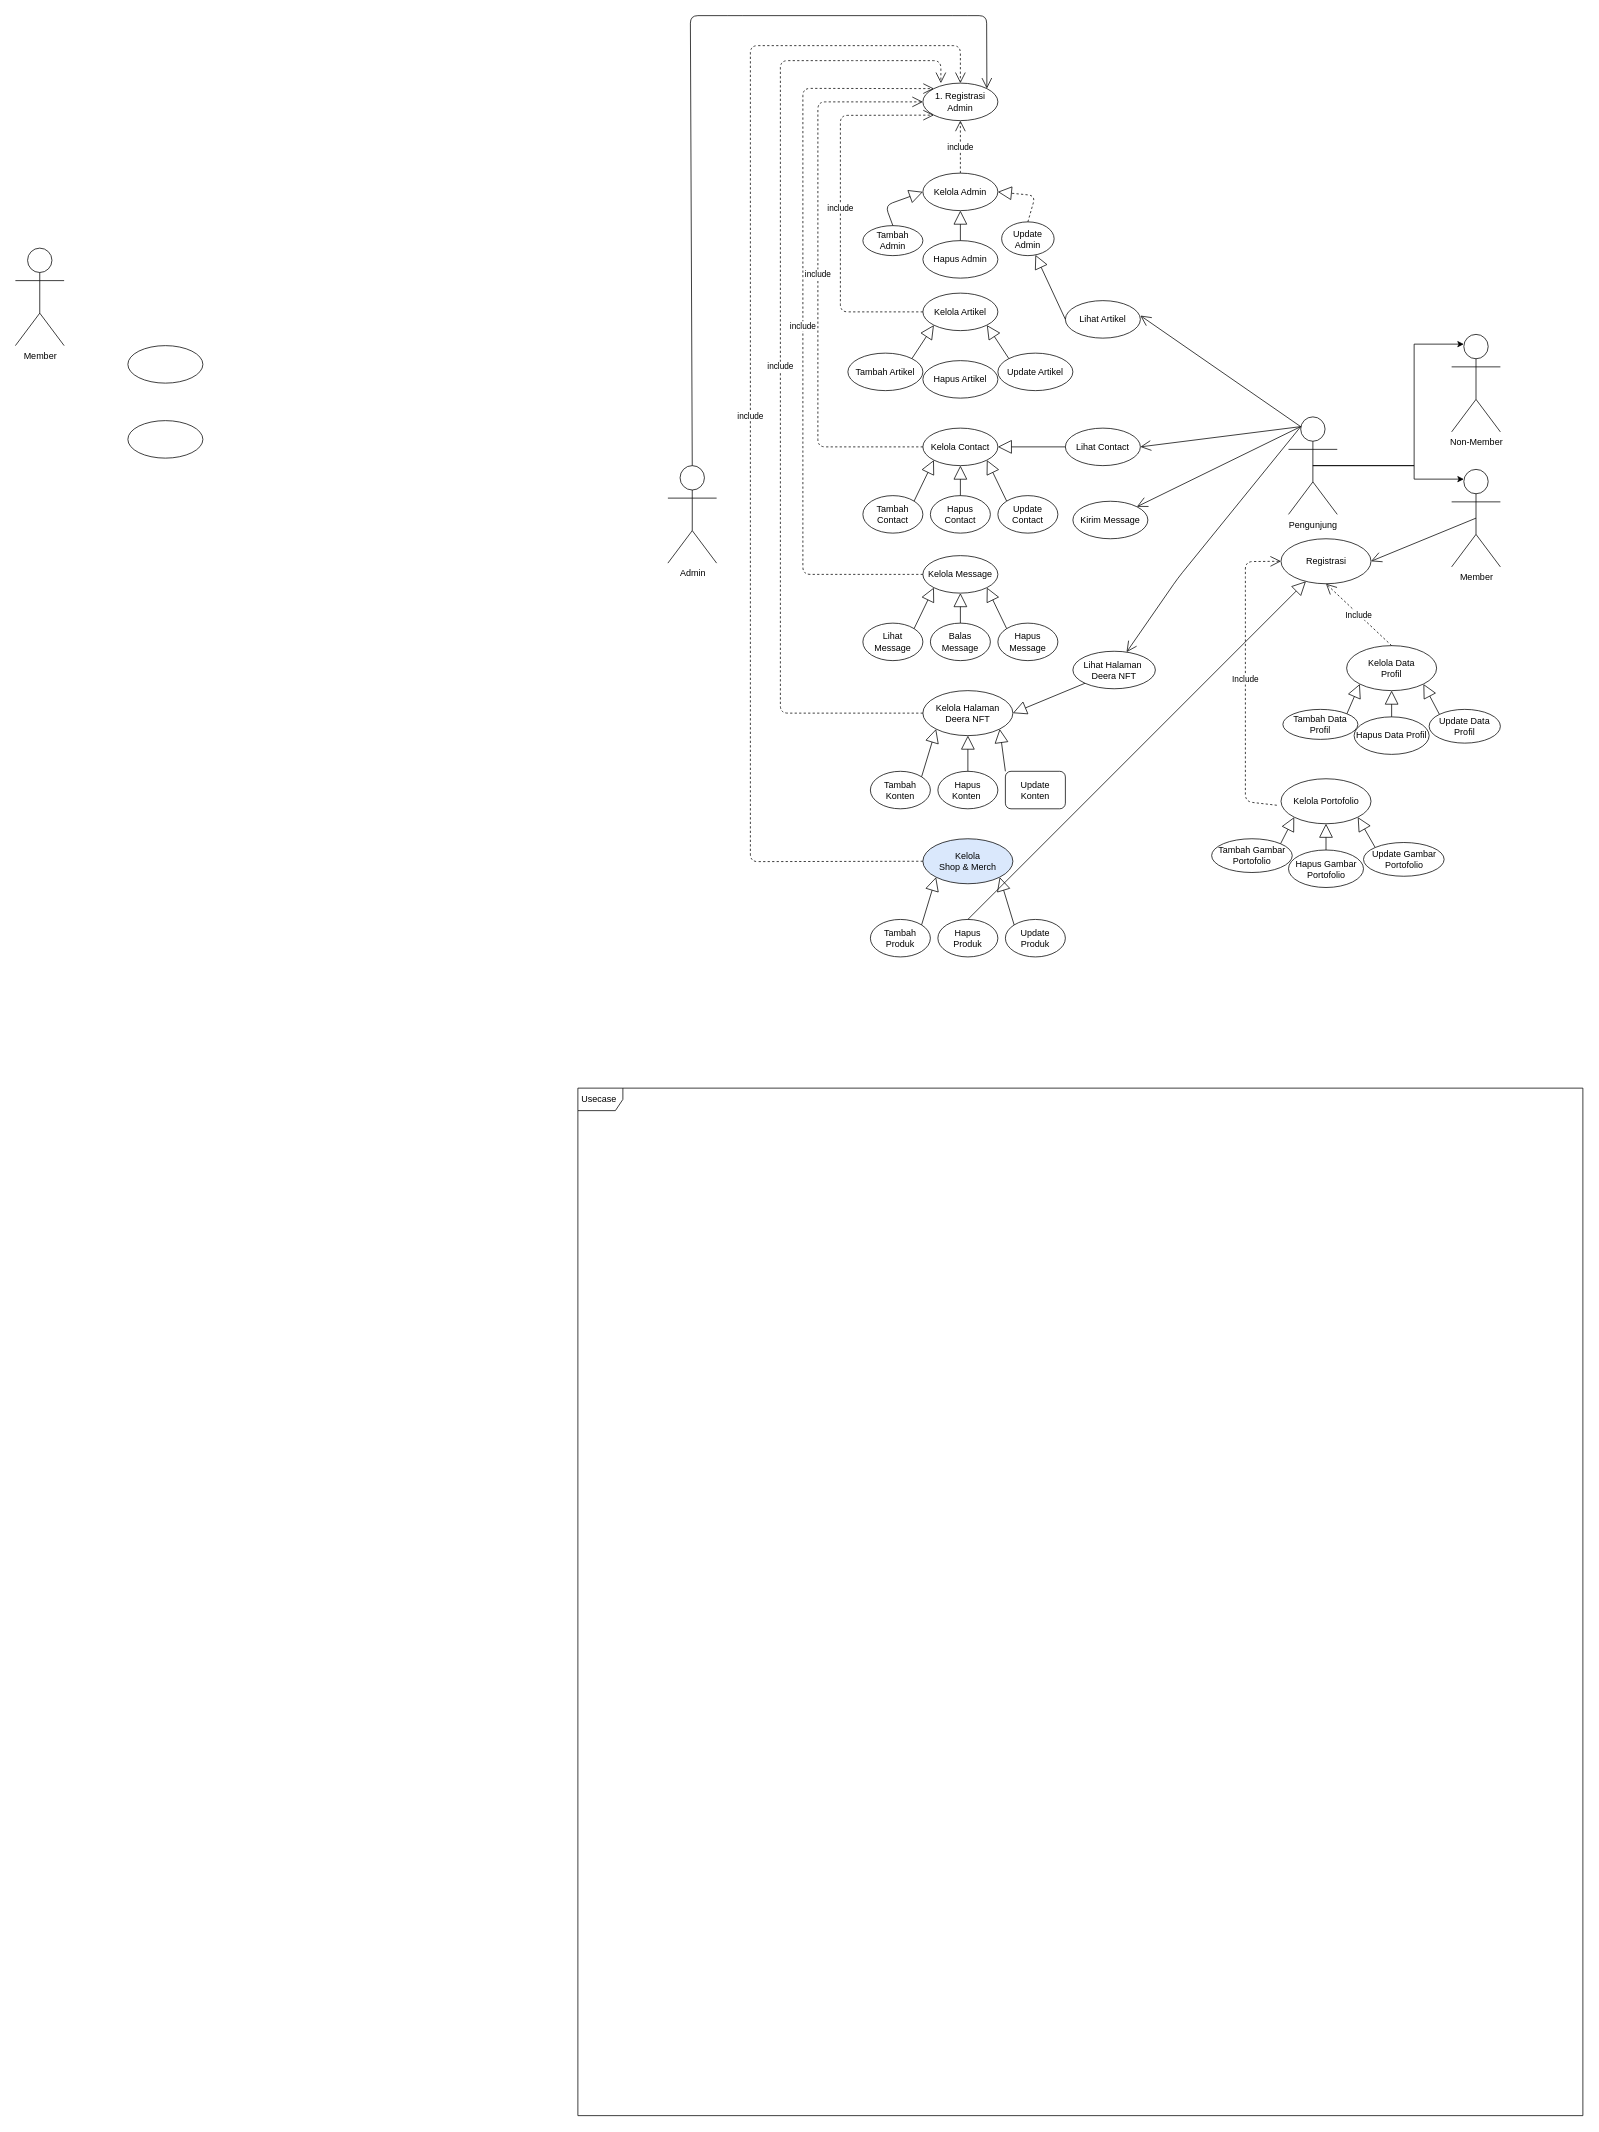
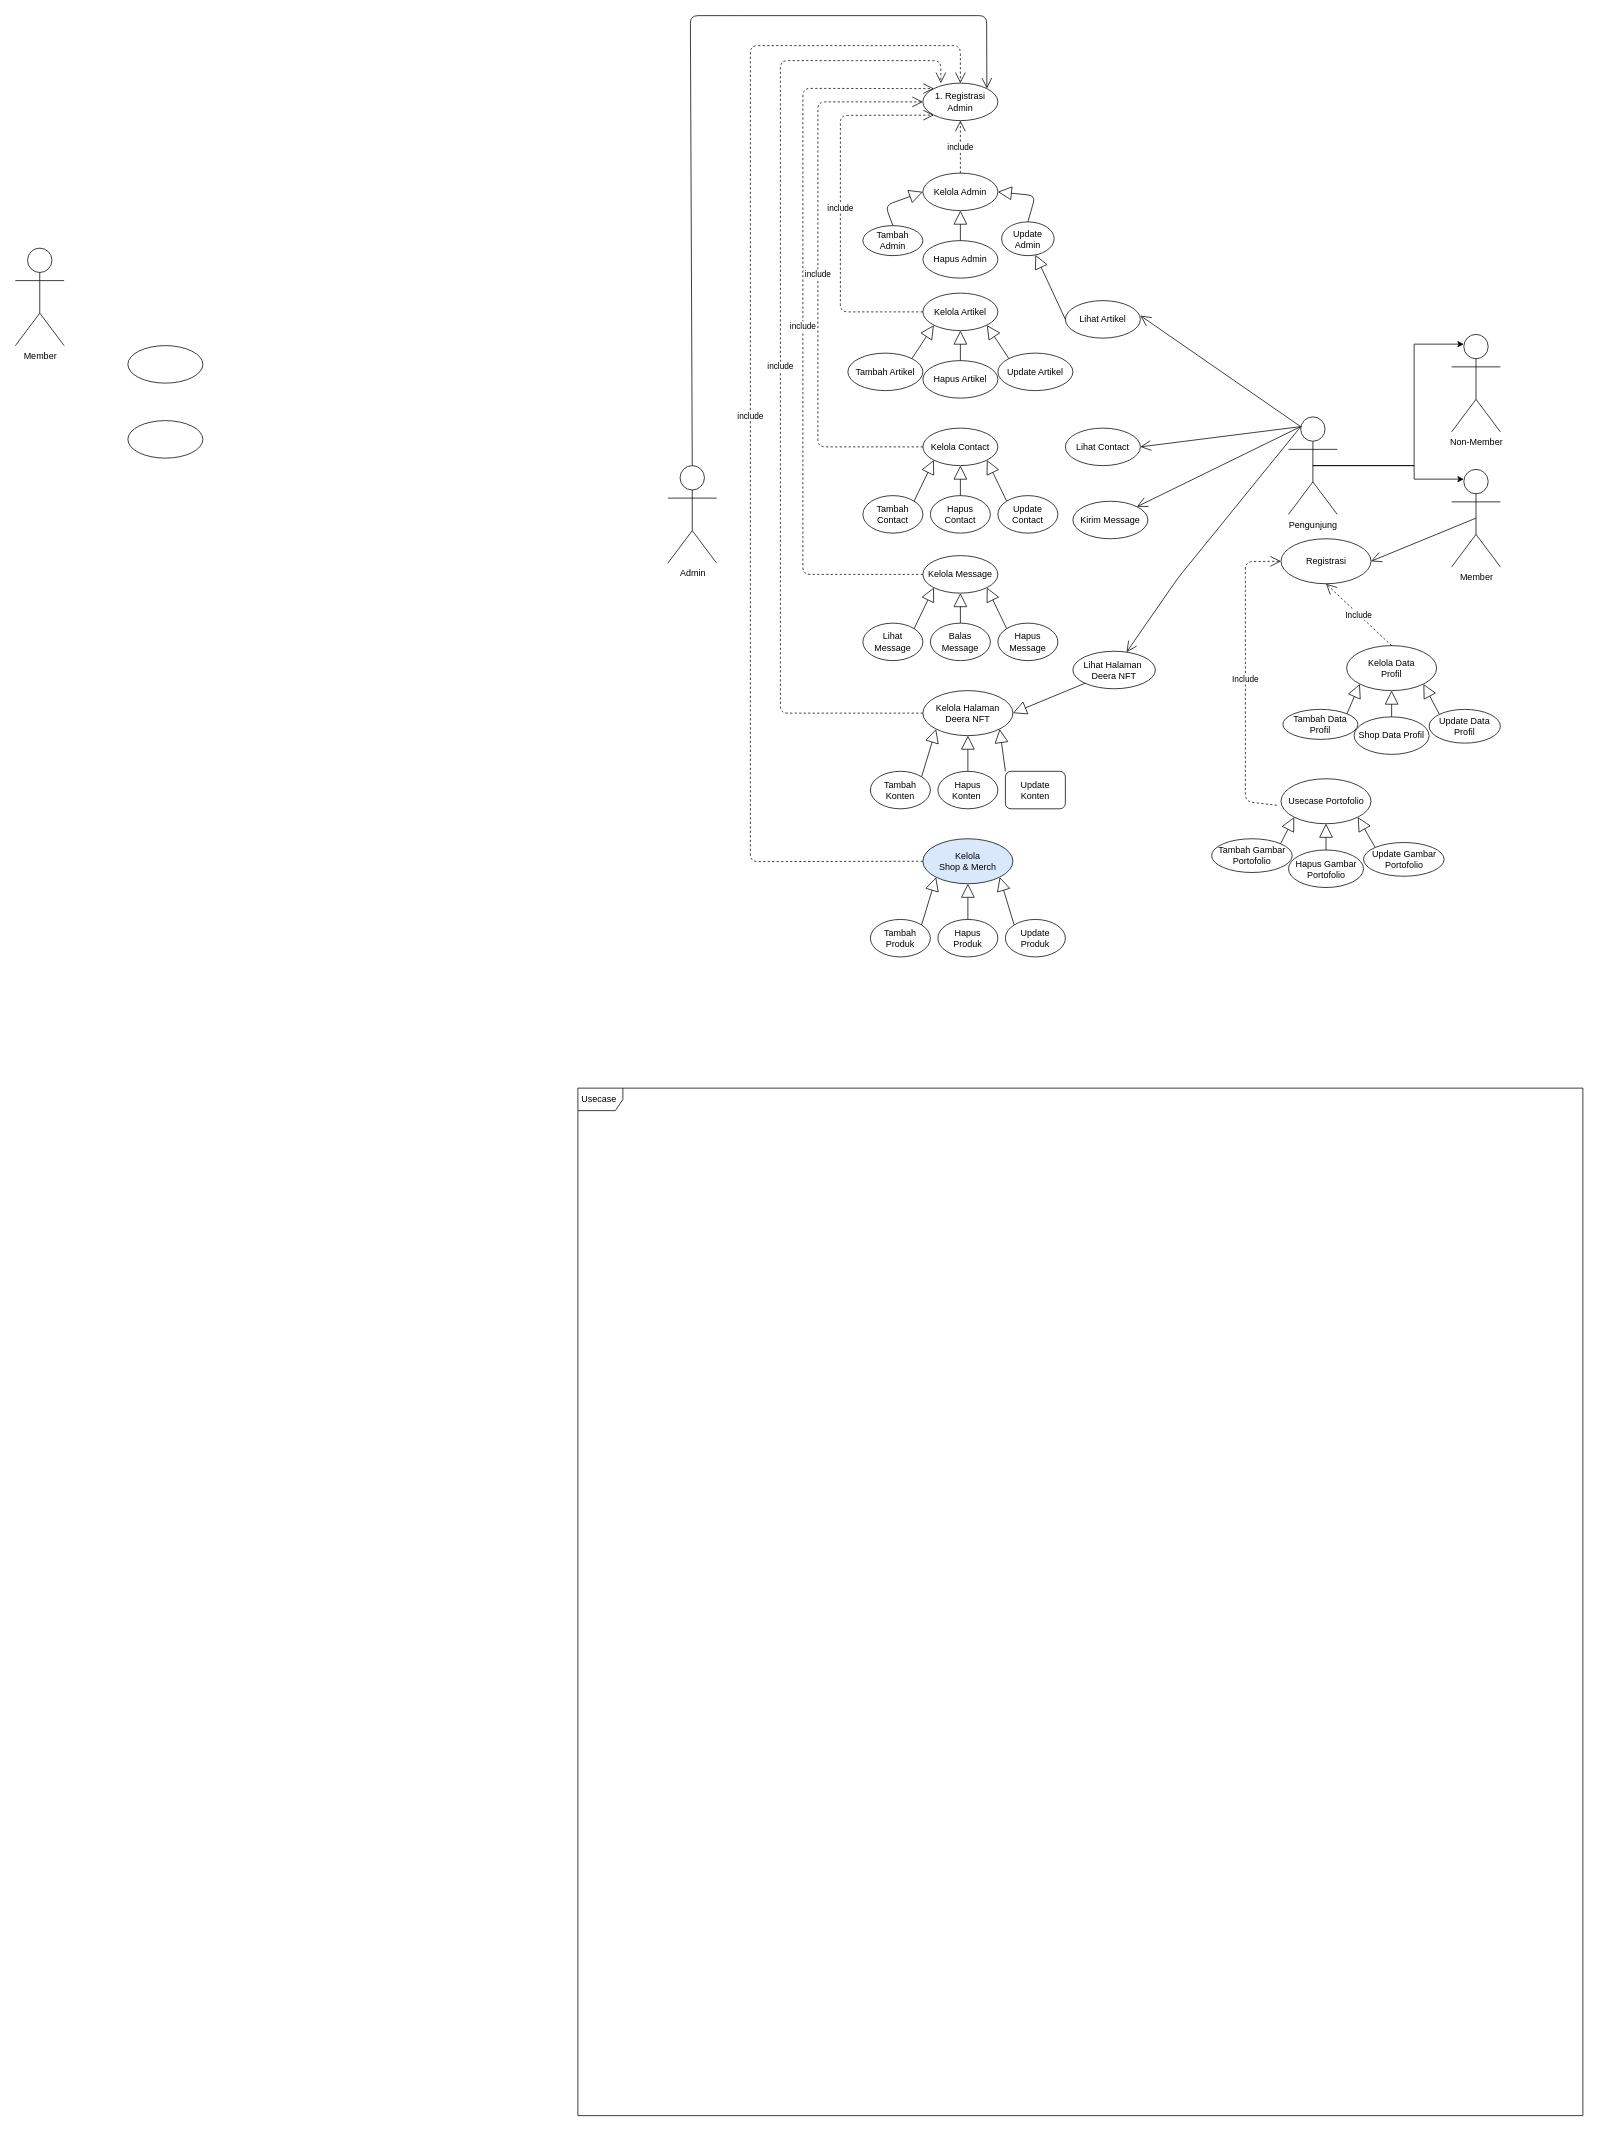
edge "Update Admin" -> "Kelola Admin": style dashed -> solid
edge "Hapus Artikel" -> "Kelola Artikel": added
edge "Lihat Contact" -> "Kelola Contact": removed
node "Hapus Data Profil": label "Hapus Data Profil" -> "Shop Data Profil"
edge "Hapus Produk" -> "Registrasi": now "Hapus Produk" -> "Kelola Shop & Merch"
node "Kelola Portofolio": label "Kelola Portofolio" -> "Usecase Portofolio"
